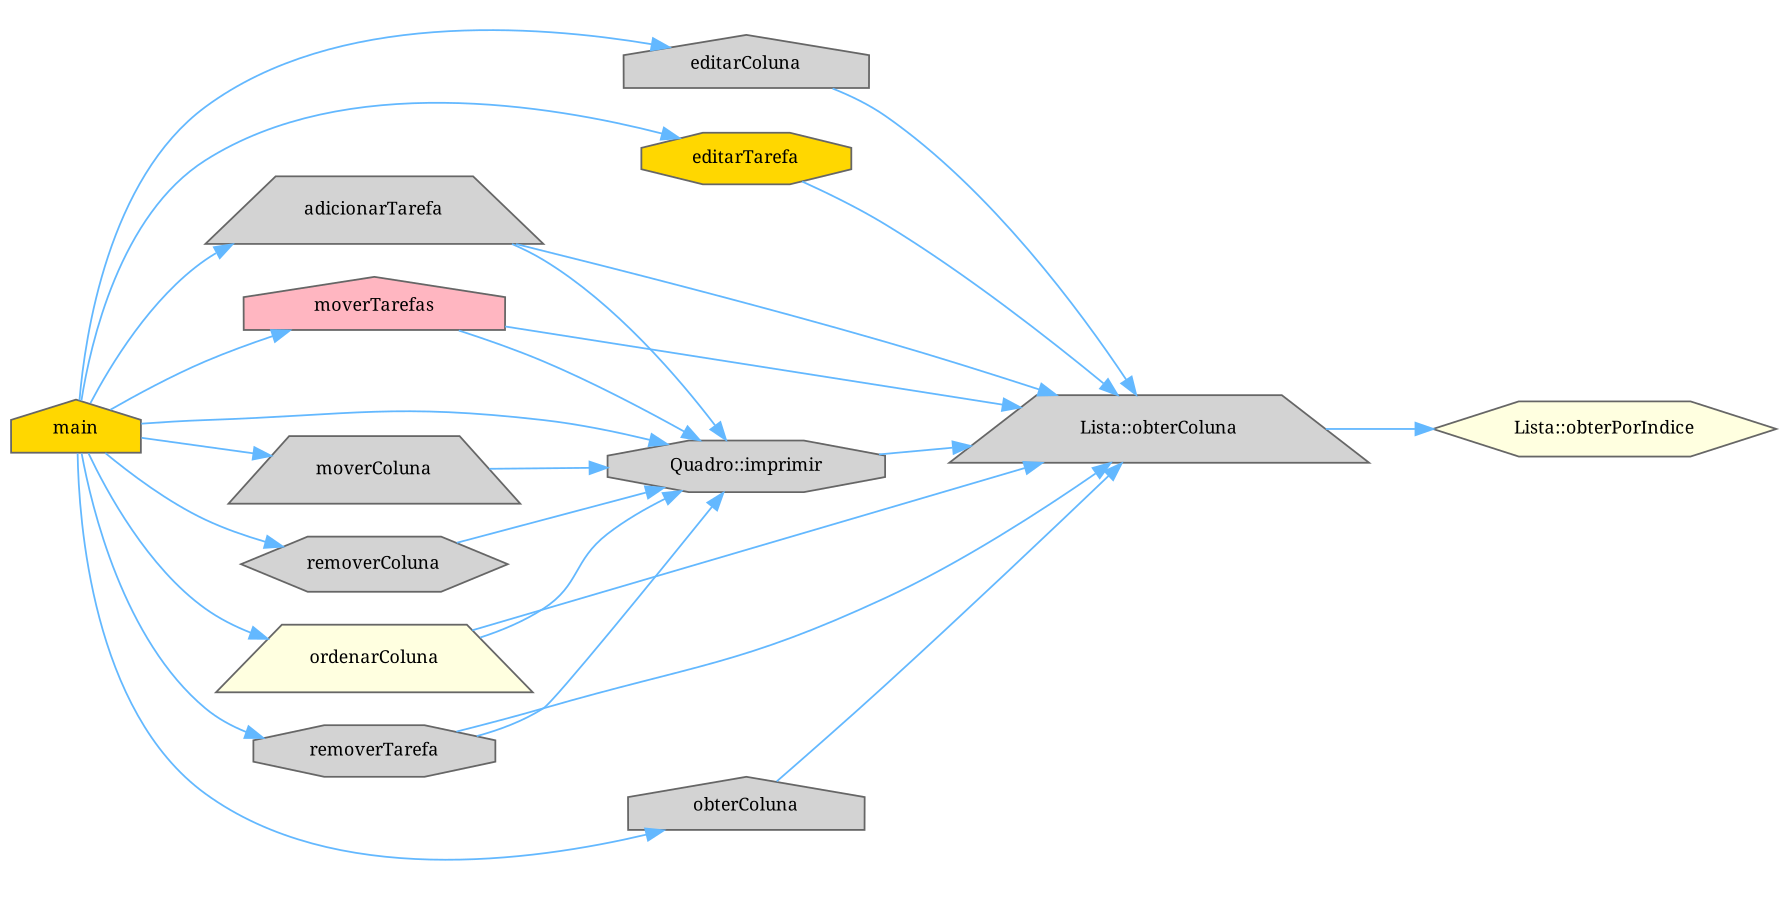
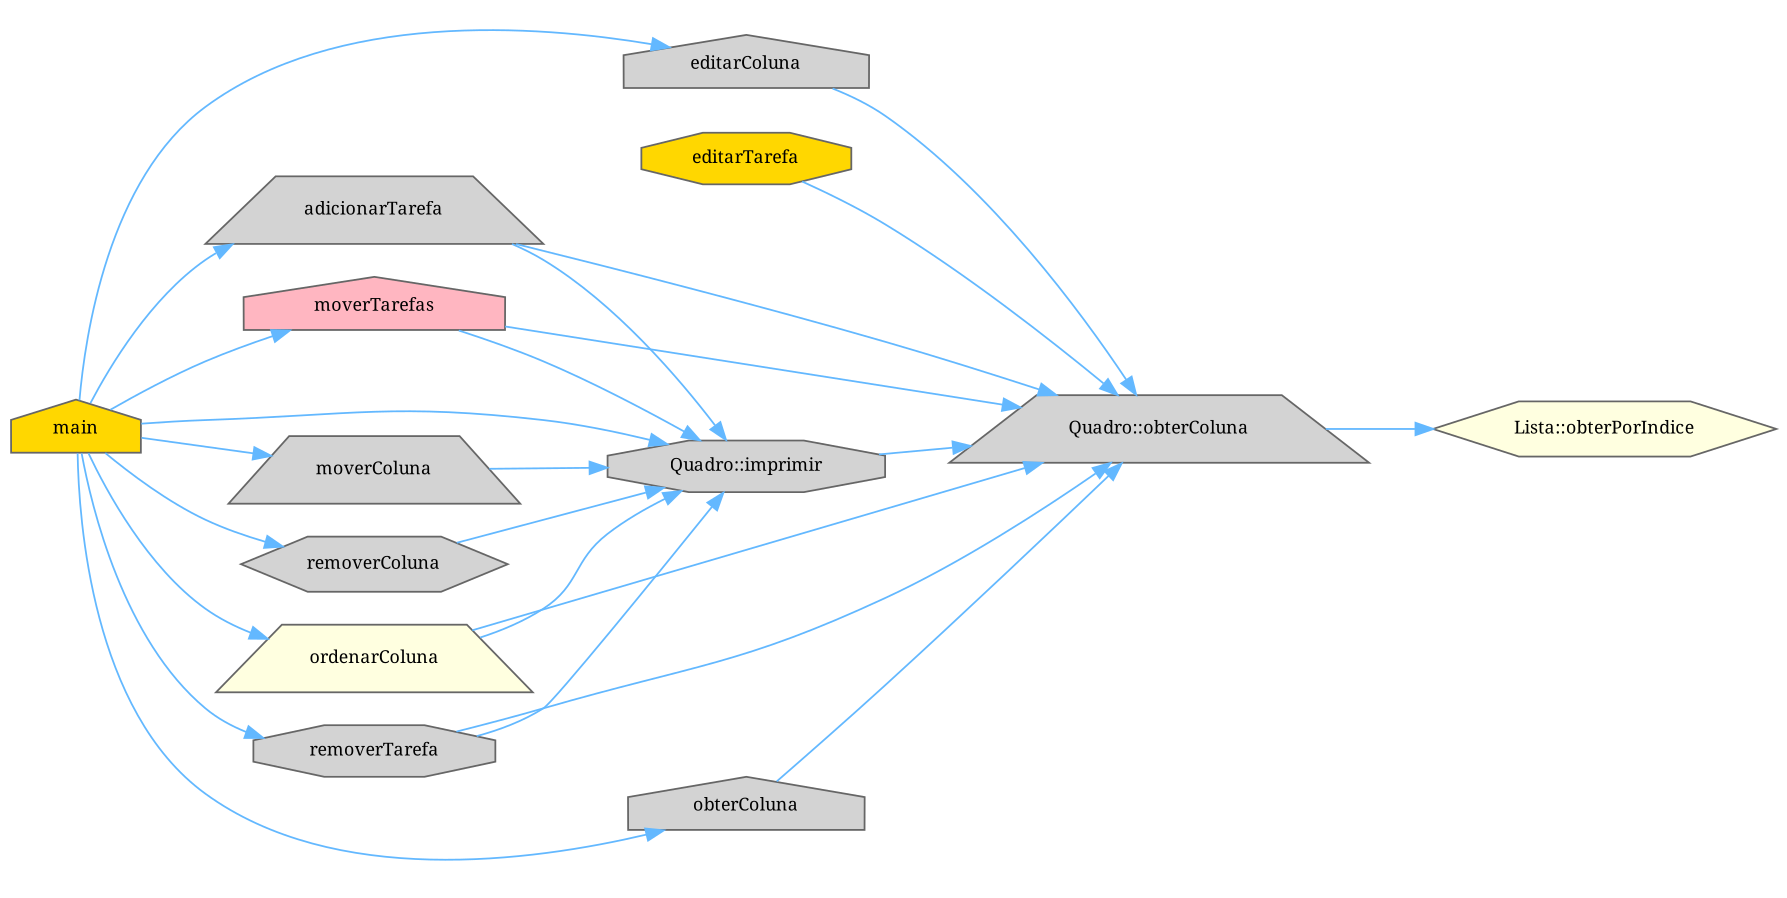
edge "main" -> "editarTarefa": removed
node "Lista::obterColuna": label "Lista::obterColuna" -> "Quadro::obterColuna"
